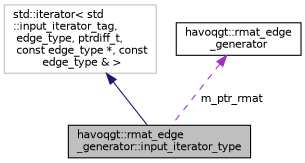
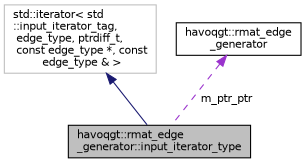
edge "havoqgt::rmat_edge _generator::input_iterator_type" -> "havoqgt::rmat_edge _generator": label " m_ptr_rmat" -> " m_ptr_ptr"
